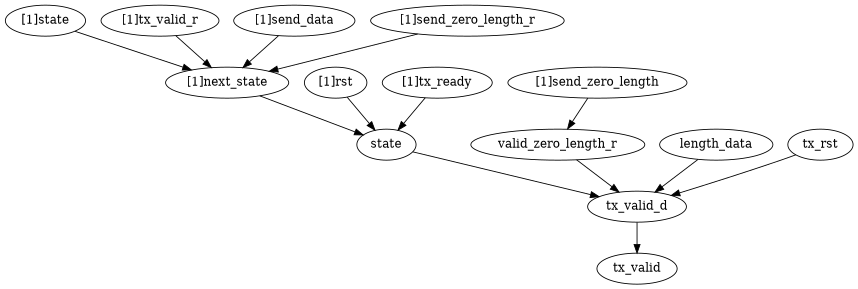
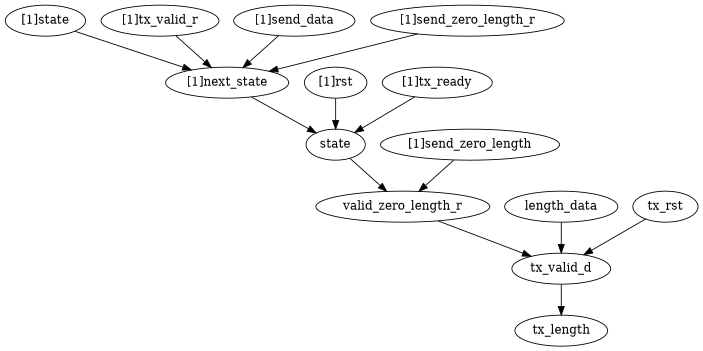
edge "state" -> "tx_valid_d": now "state" -> "valid_zero_length_r"
node "tx_valid": label "tx_valid" -> "tx_length"
